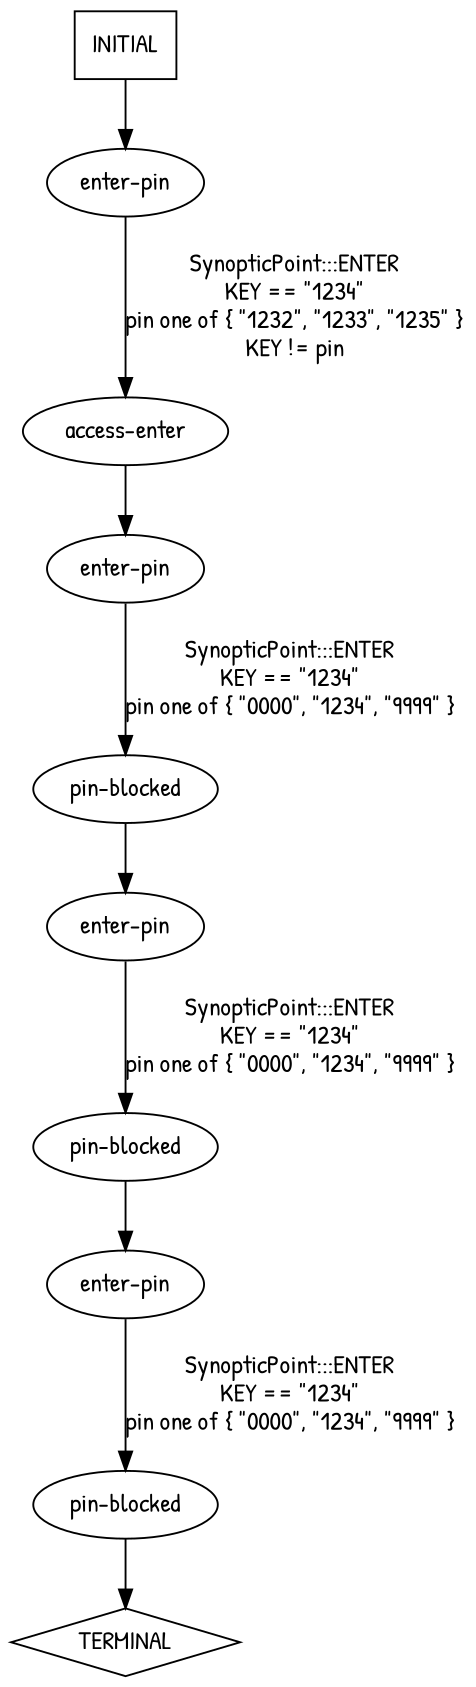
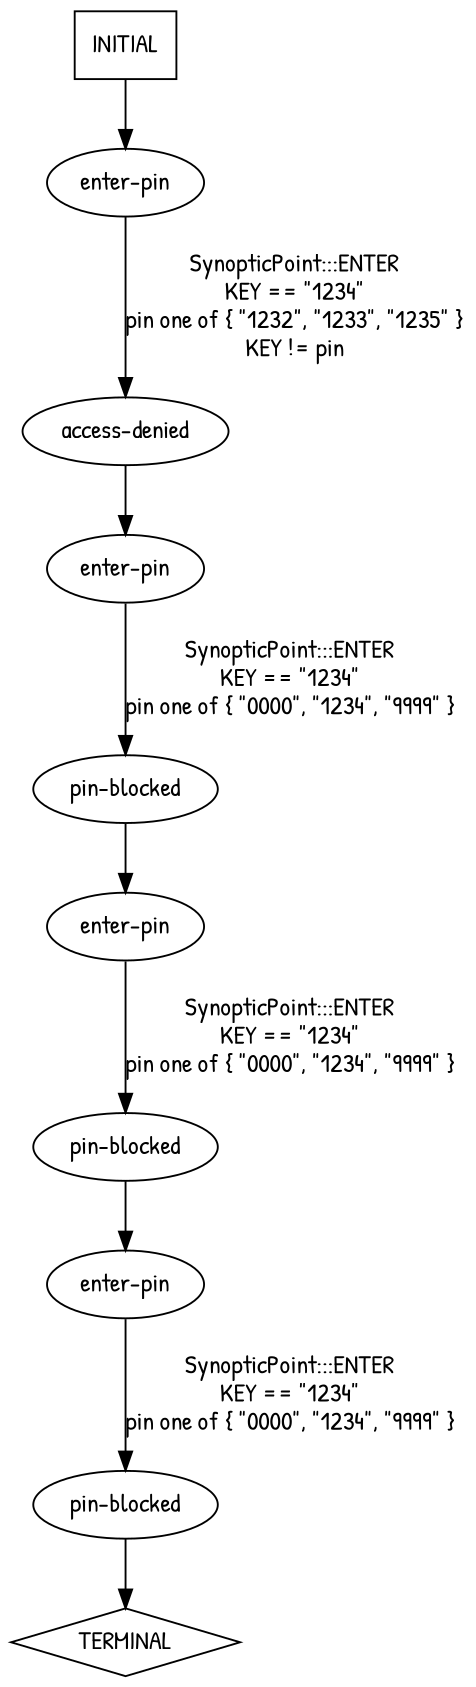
node "access-enter": label "access-enter" -> "access-denied"
